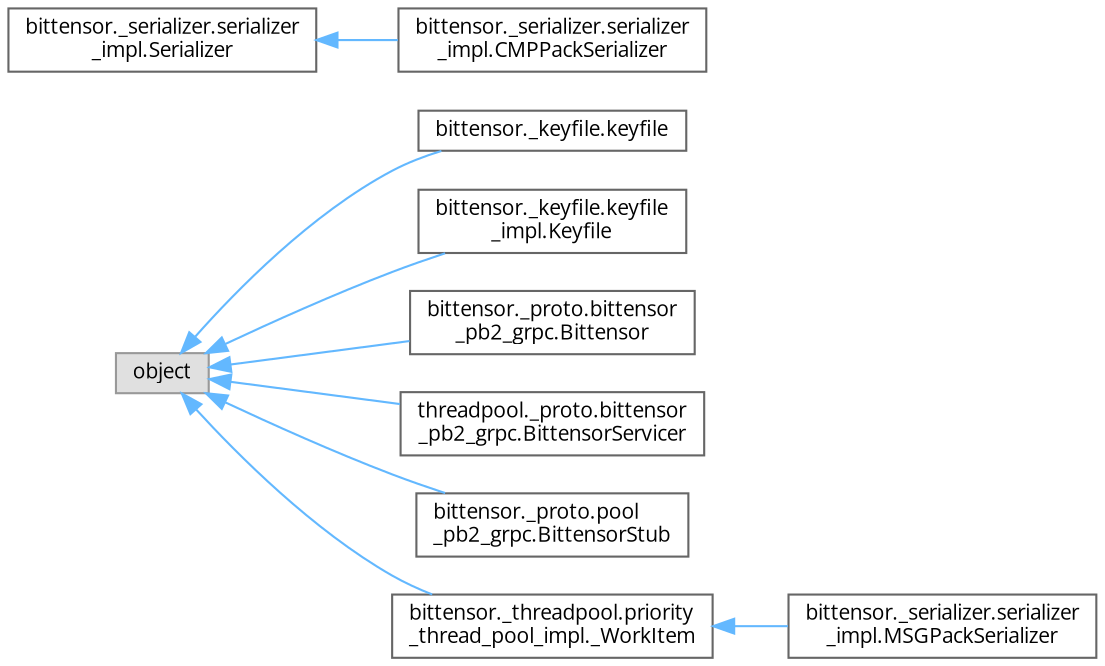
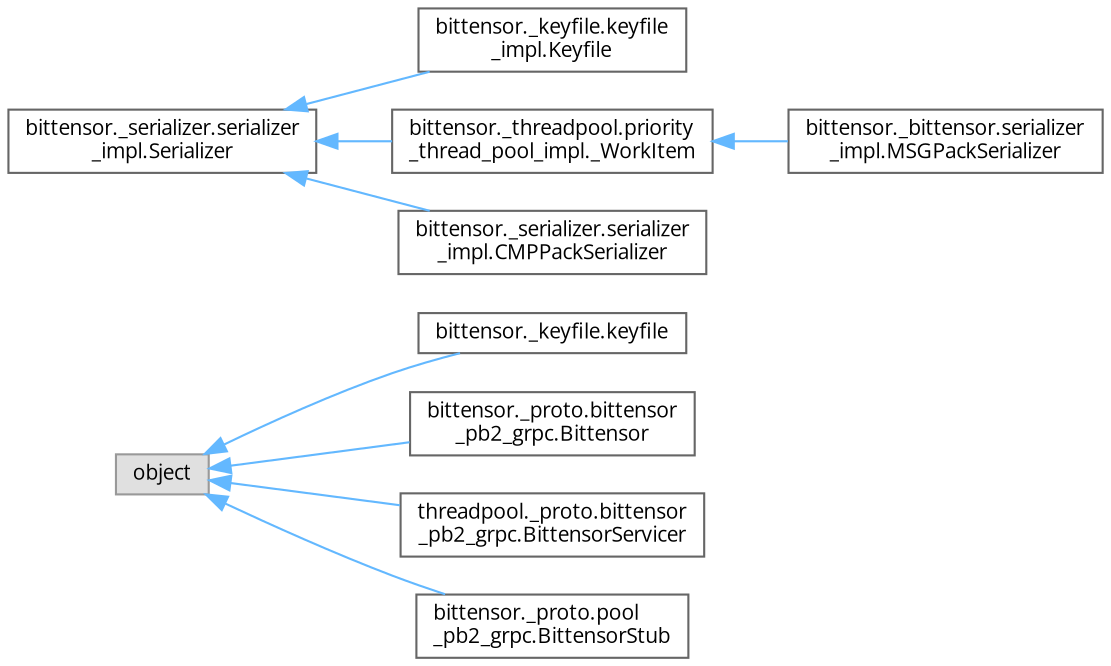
edge "bittensor._keyfile.keyfile _impl.Keyfile" -> "object": now "bittensor._keyfile.keyfile _impl.Keyfile" -> "bittensor._serializer.serializer _impl.Serializer"
edge "bittensor._threadpool.priority _thread_pool_impl._WorkItem" -> "object": now "bittensor._threadpool.priority _thread_pool_impl._WorkItem" -> "bittensor._serializer.serializer _impl.Serializer"
node "bittensor._serializer.serializer _impl.MSGPackSerializer": label "bittensor._serializer.serializer _impl.MSGPackSerializer" -> "bittensor._bittensor.serializer _impl.MSGPackSerializer"
